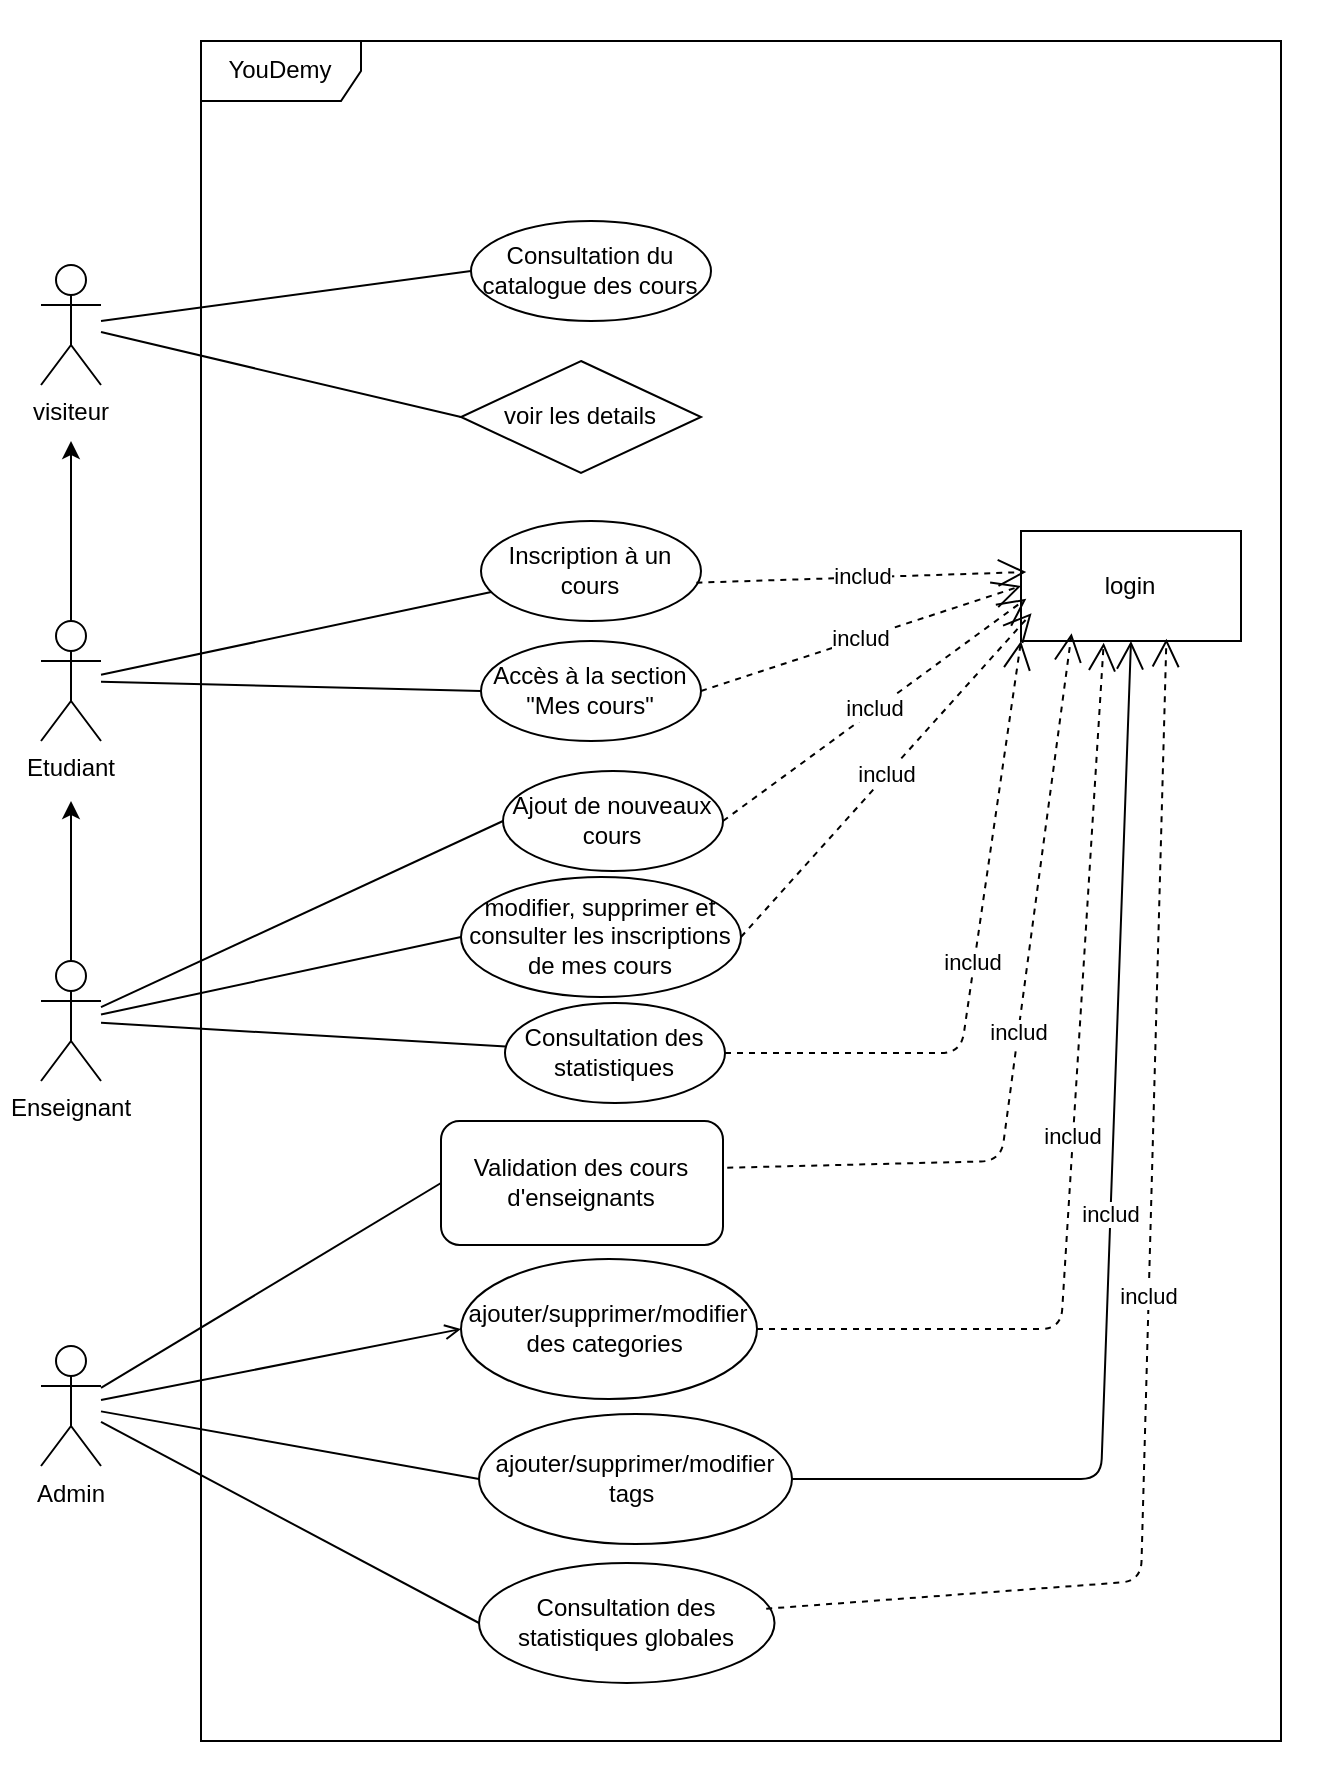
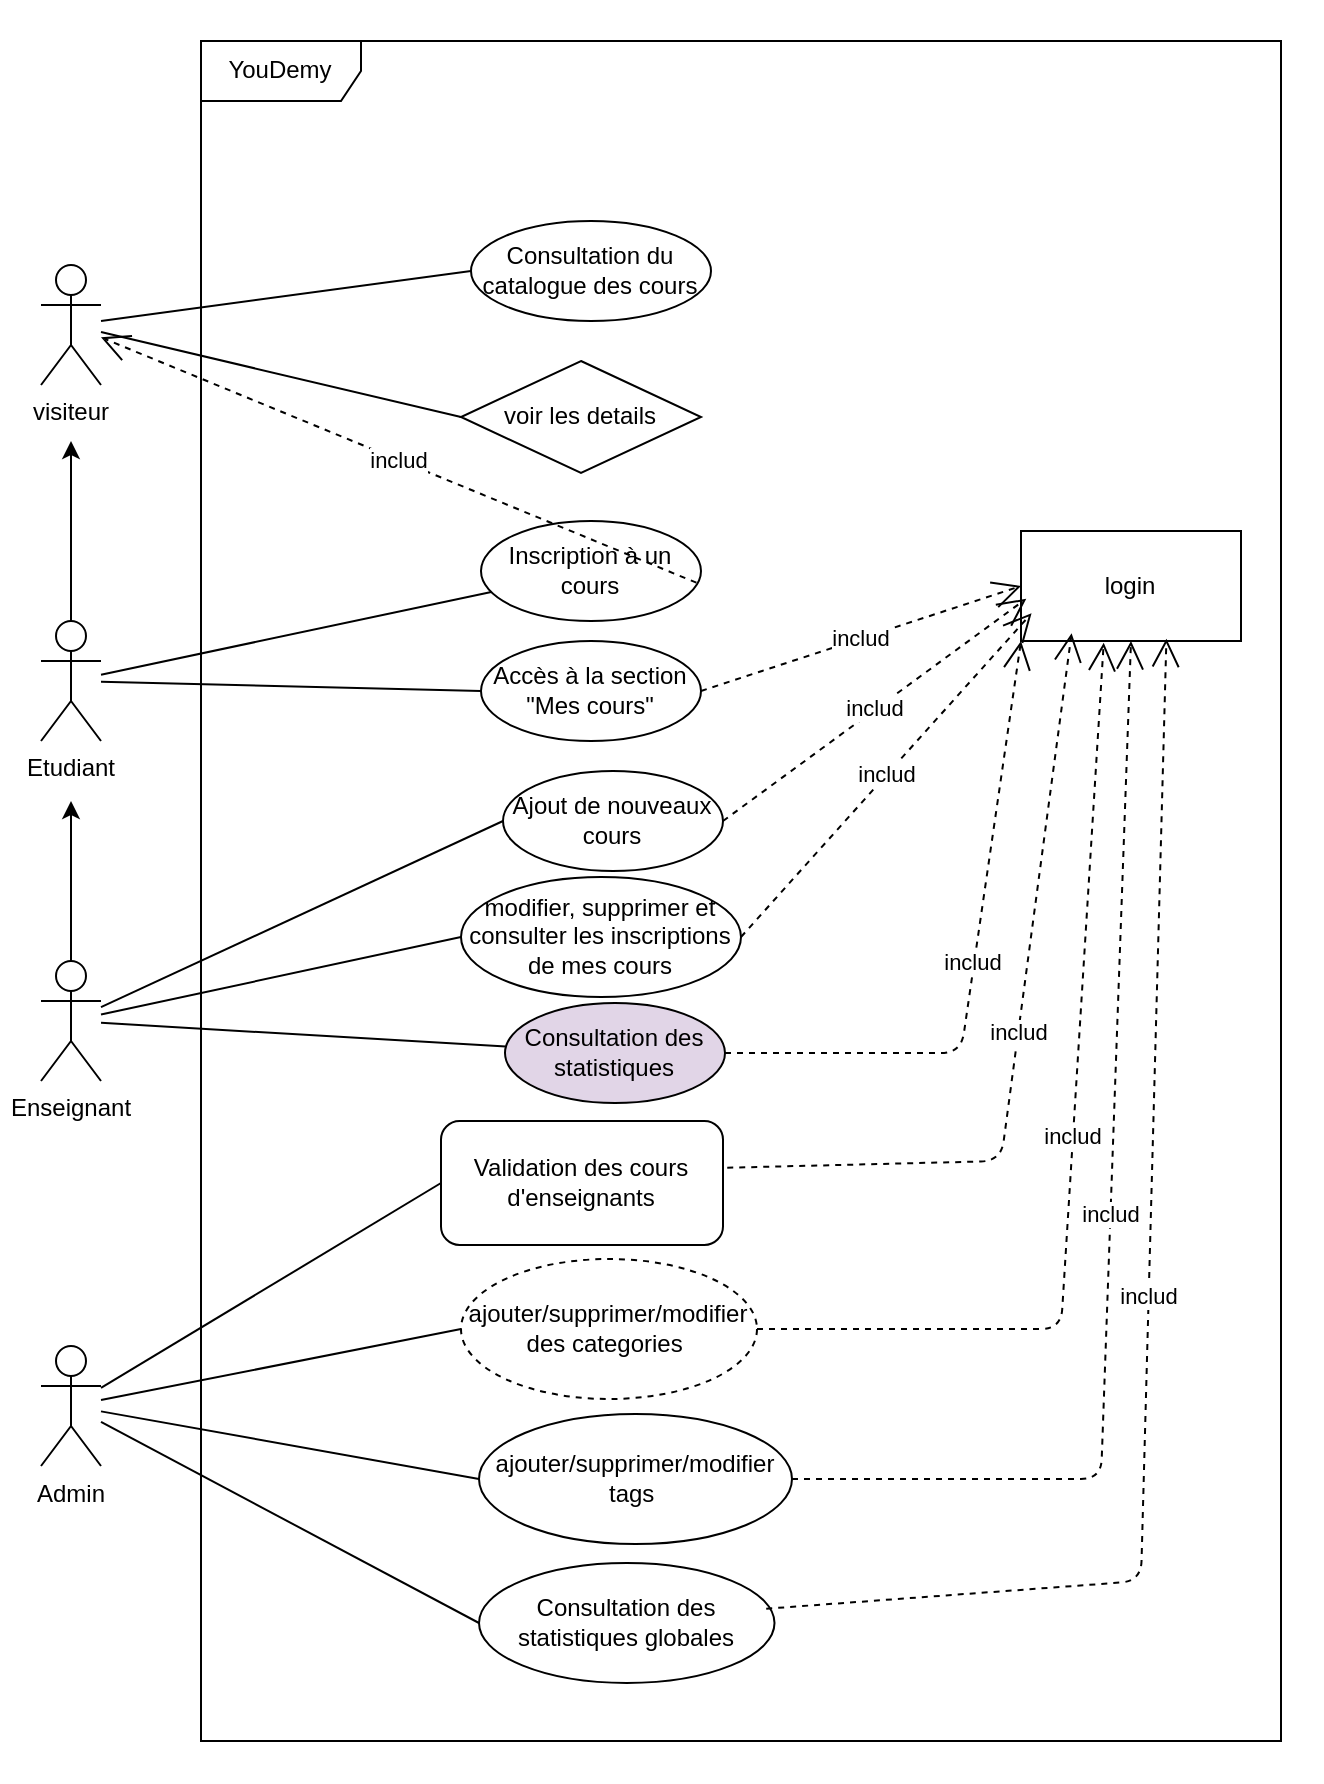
edge "Inscription à un cours" -> "login": now "Inscription à un cours" -> "visiteur"
edge "ajouter/supprimer/modifier tags" -> "login": style solid -> dashed
node "Consultation des statistiques": fillcolor #ffffff -> #e1d5e7
node "ajouter/supprimer/modifier des categories": style solid -> dashed
edge "Admin" -> "ajouter/supprimer/modifier des categories": arrowhead open -> none
